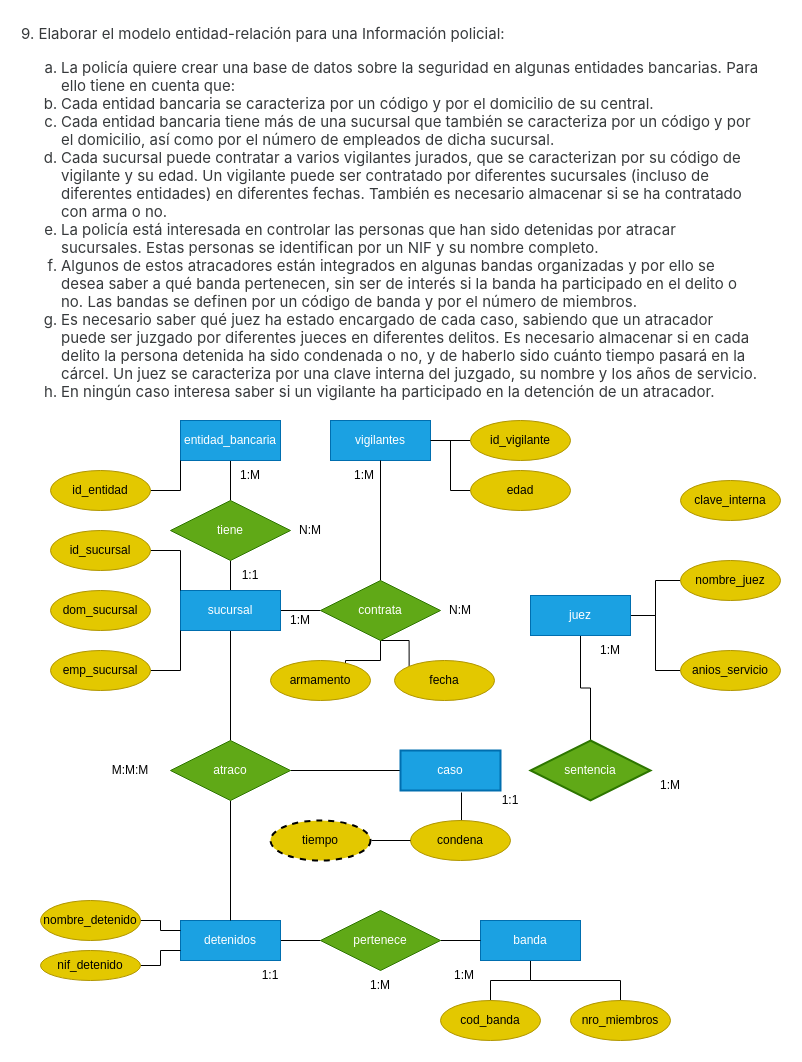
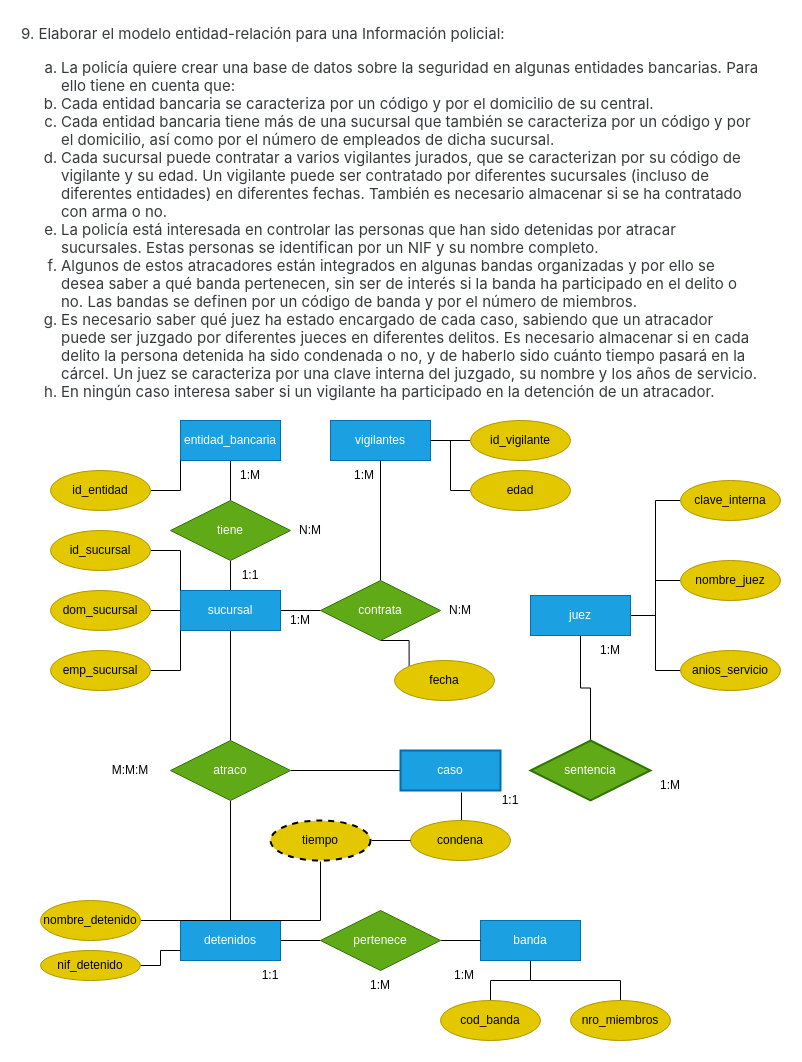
edge "clave_interna" -- "juez": added
edge "dom_sucursal" -- "sucursal": added
edge "contrata" -- "armamento": removed
node "armamento": removed
edge "nombre_detenido" -- "detenidos": now "nombre_detenido" -- "tiempo"
